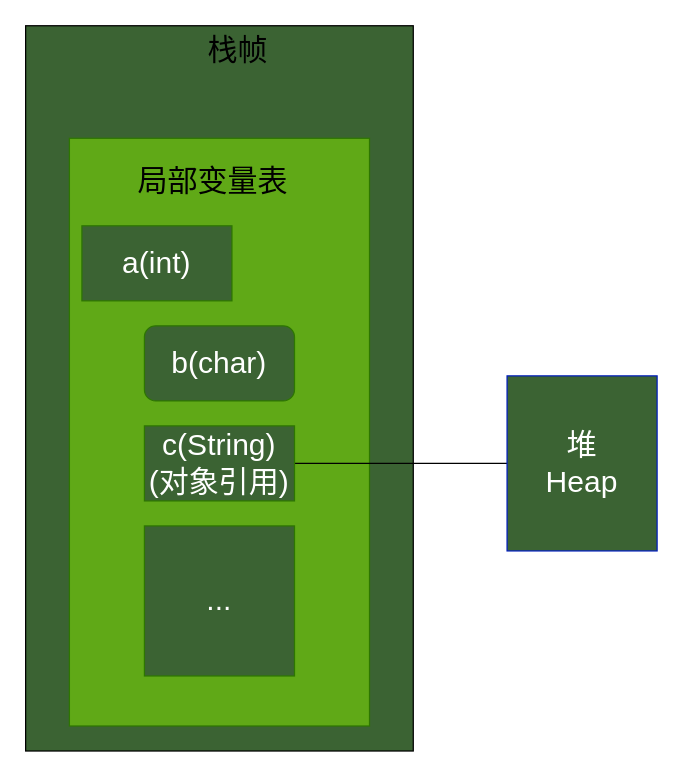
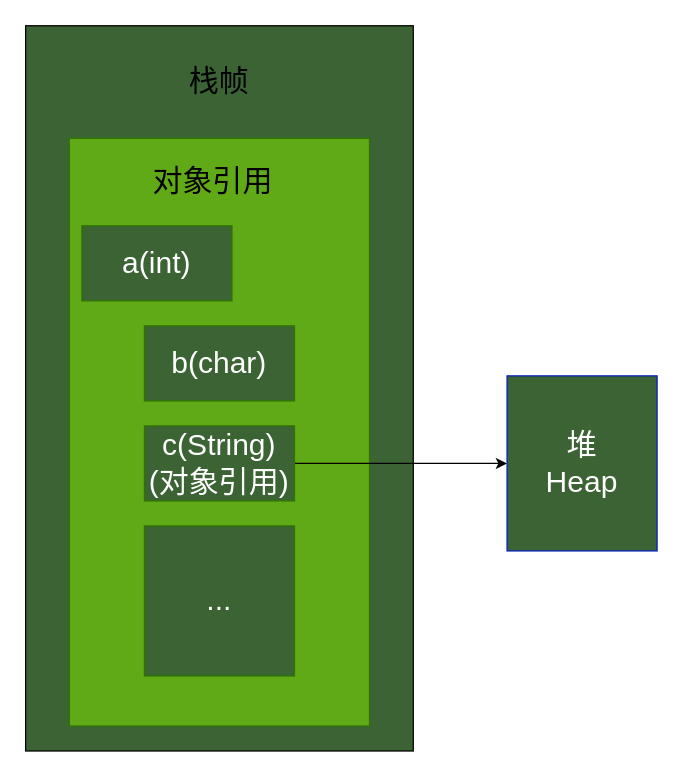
node "栈帧": moved (238, 51) -> (219, 82)
node "局部变量表": label "局部变量表" -> "对象引用"
node "b(char)": shape rounded rectangle -> rectangle
edge "c(String) (对象引用)" -- "堆 Heap": arrowhead none -> classic
